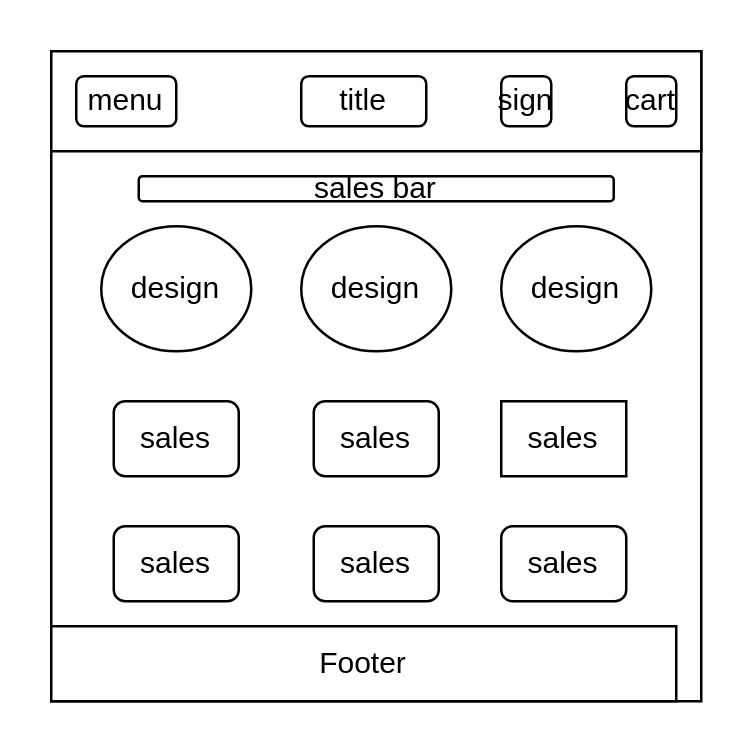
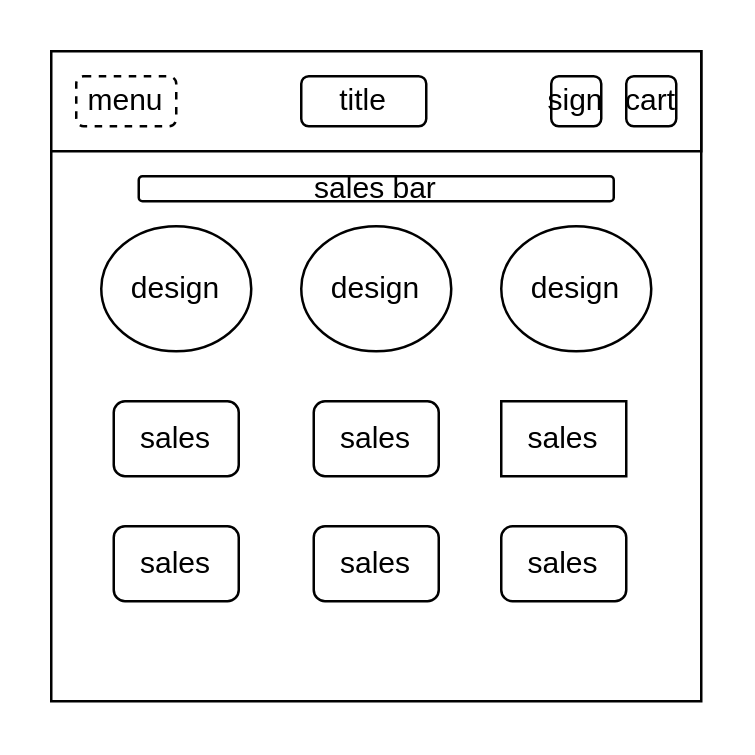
node "menu": style solid -> dashed
node "sign": moved (526, 101) -> (576, 101)
node "Footer": removed
